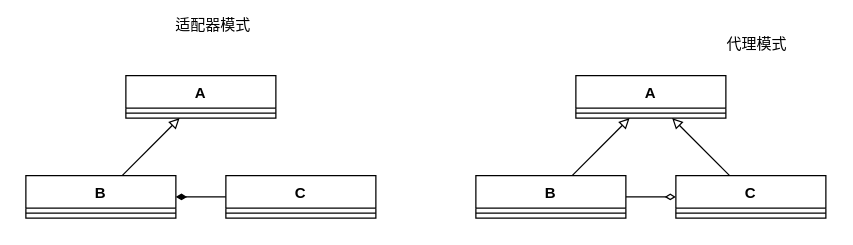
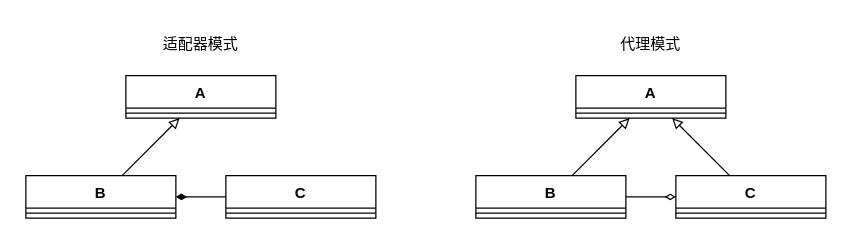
node "适配器模式": moved (213, 26) -> (201, 44)
node "代理模式": moved (757, 44) -> (651, 44)
